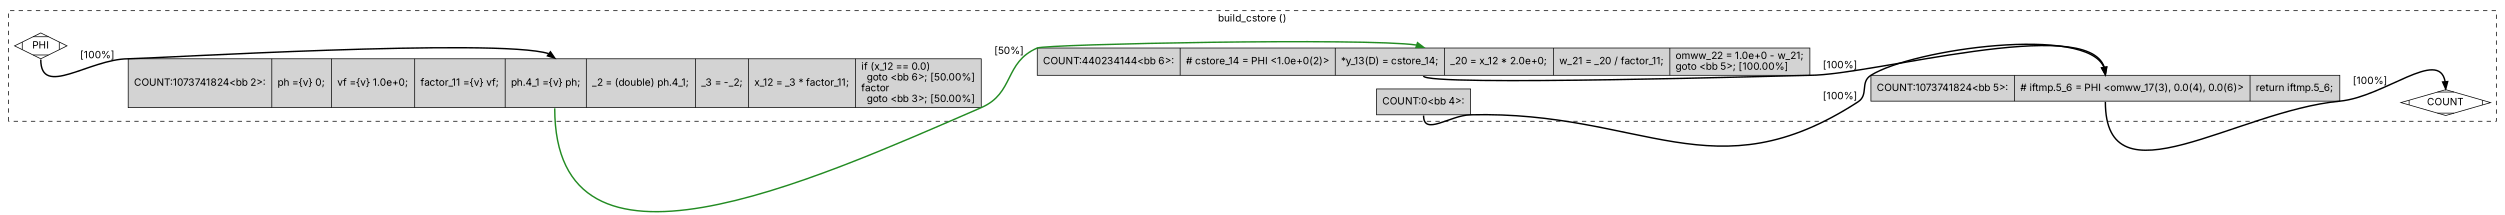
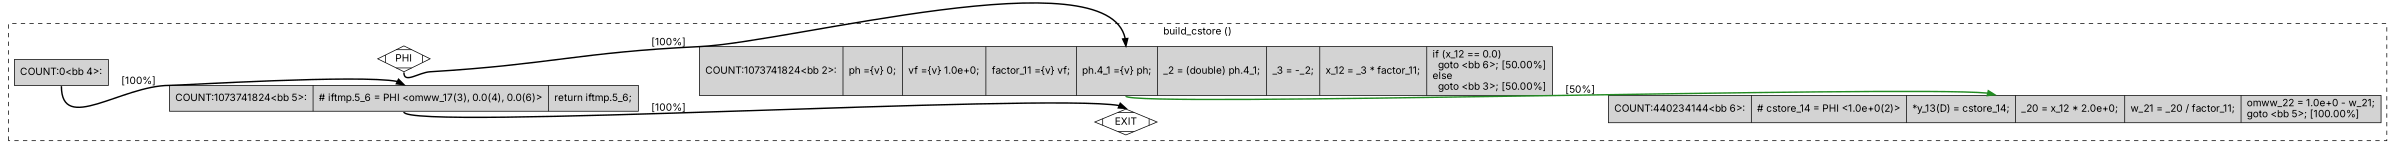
edge "COUNT:440234144<bb 6>:" -> "COUNT:1073741824<bb 5>:": removed, label "[100%]"
node "COUNT:1073741824<bb 2>:": text "factor" -> "else"
node "COUNT": label "COUNT" -> "EXIT"
